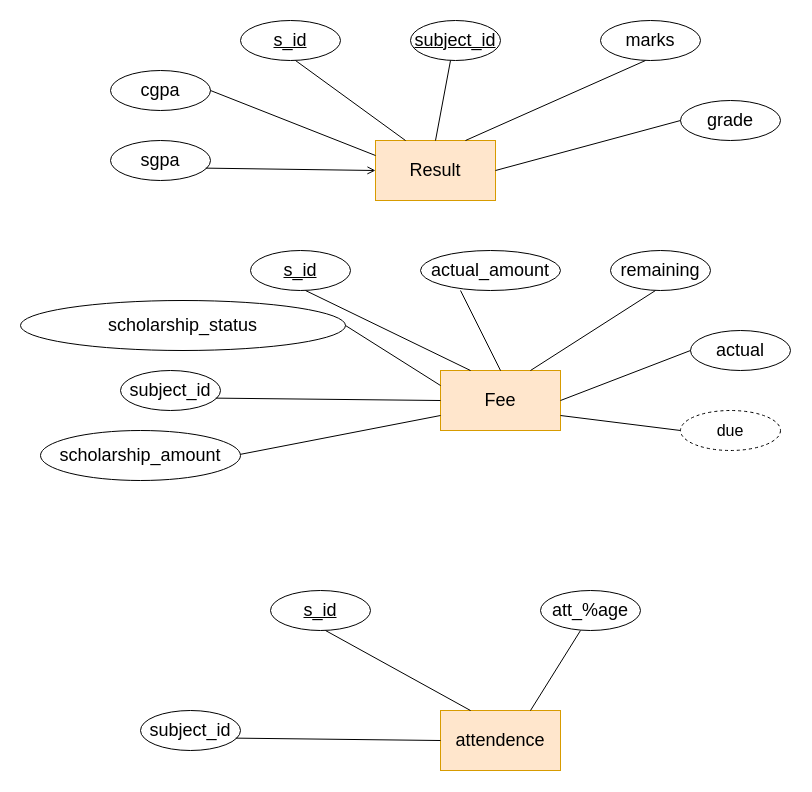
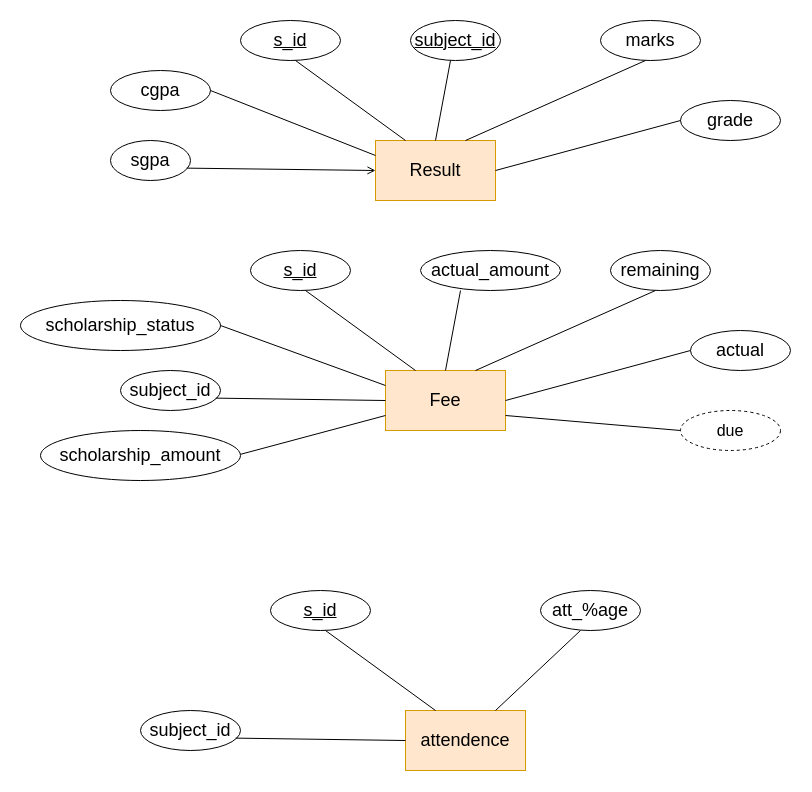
node "sgpa": size 100x40 -> 80x40
node "scholarship_status": size 325x50 -> 200x50
node "Fee": moved (501, 401) -> (446, 401)
node "attendence": moved (501, 741) -> (466, 741)
